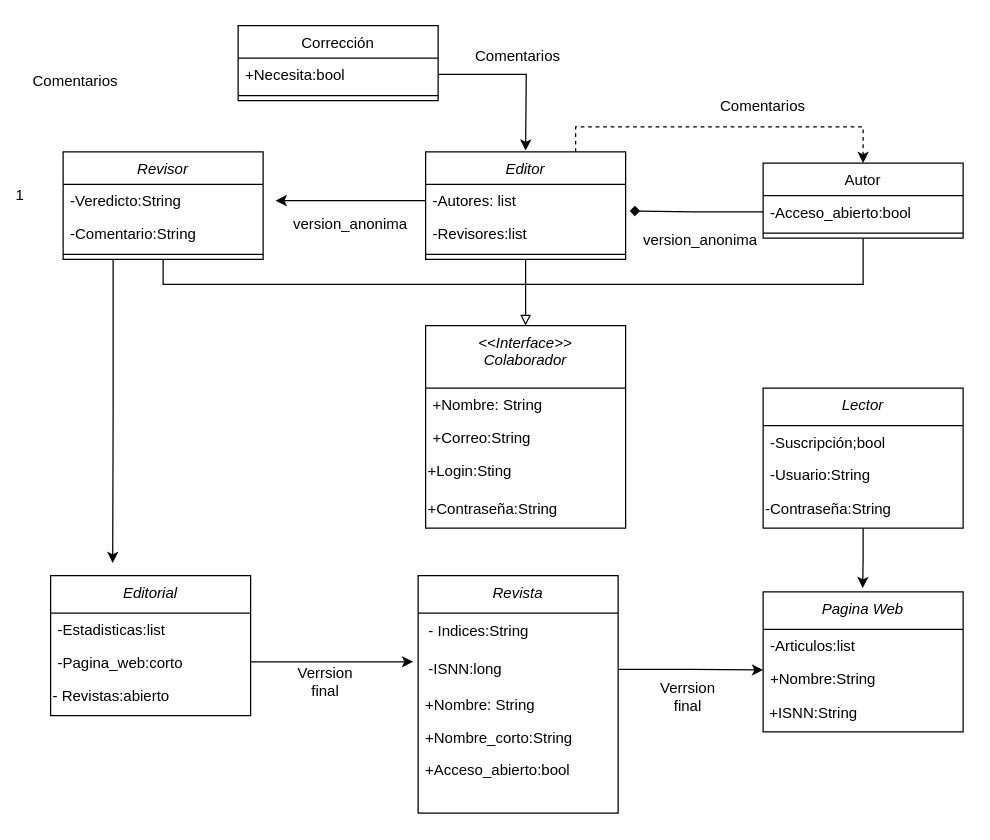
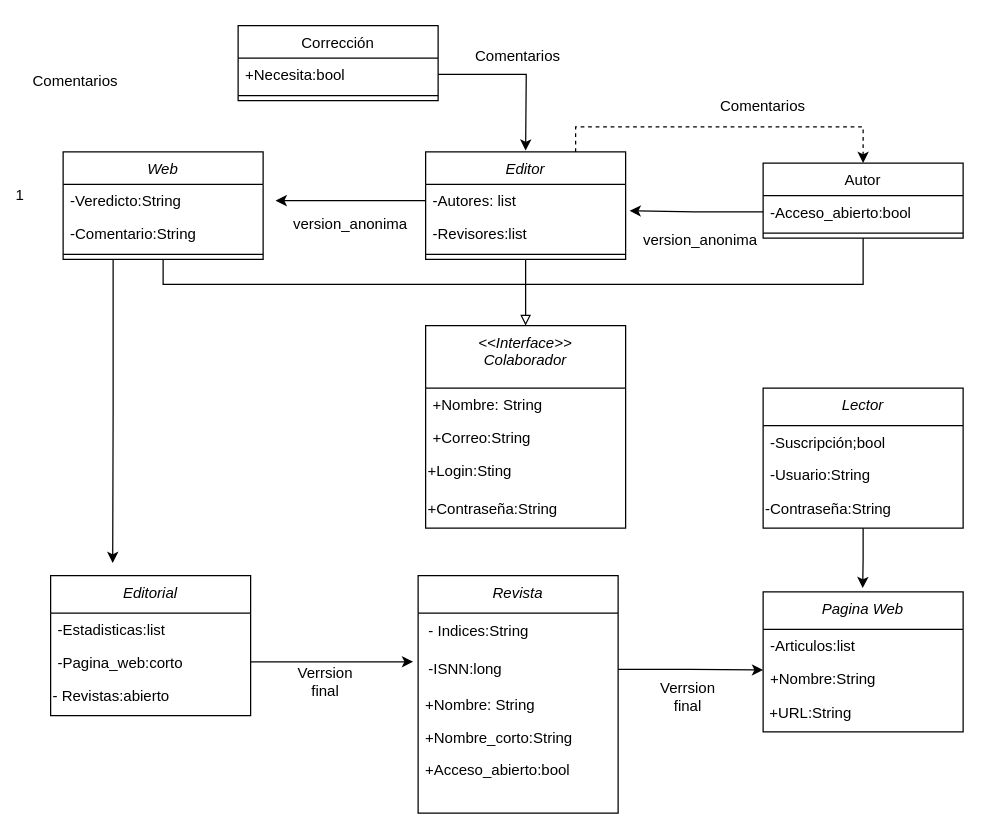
node "Revisor": label "Revisor" -> "Web"
edge "-Acceso_abierto:bool" -> "-Autores: list": arrowhead diamond -> classic
node "+ISNN:String": label "+ISNN:String" -> "+URL:String"
